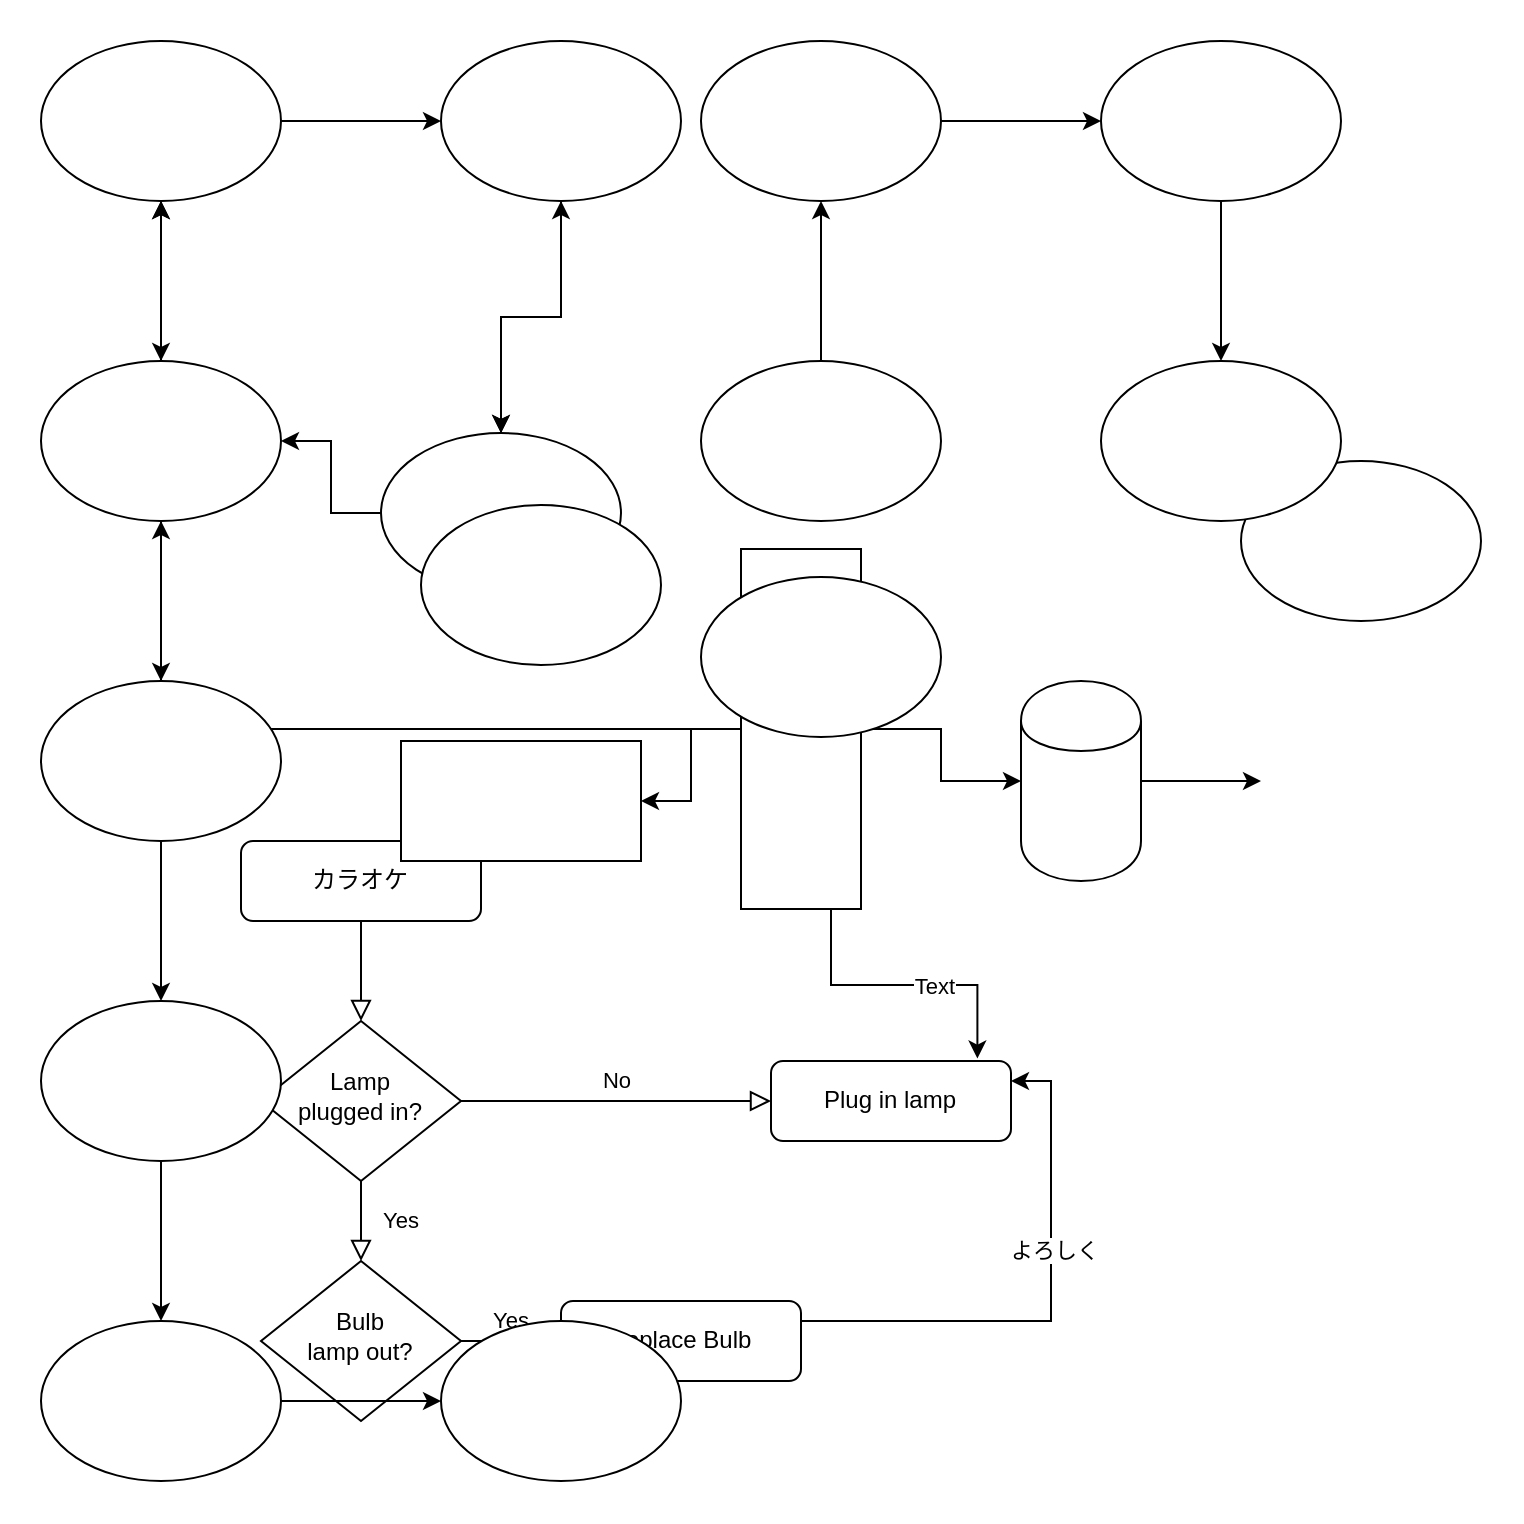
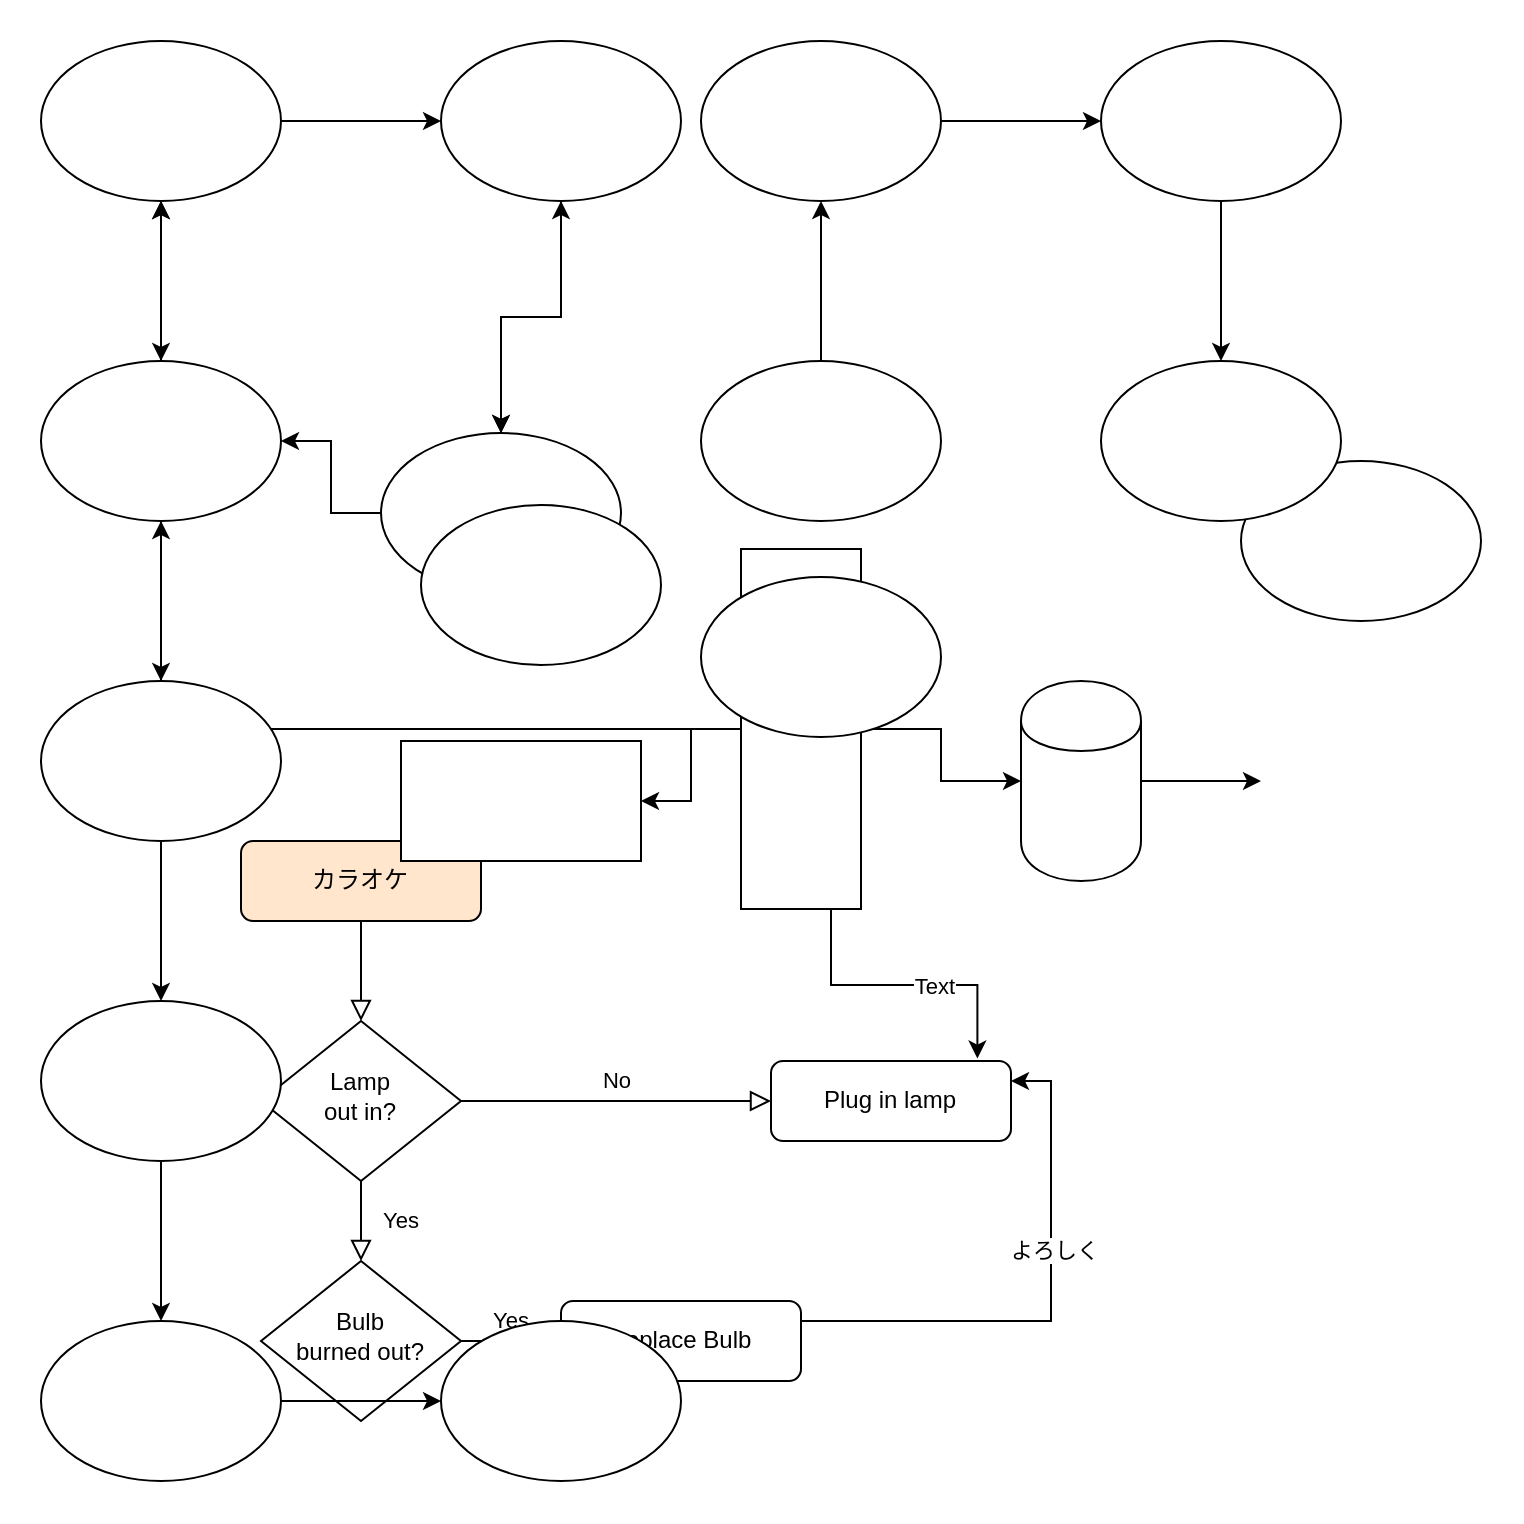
node "カラオケ": fillcolor #ffffff -> #ffe6cc
node "Lamp plugged in?": label "Lamp plugged in?" -> "Lamp out in?"
node "Bulb lamp out?": label "Bulb lamp out?" -> "Bulb burned out?"
